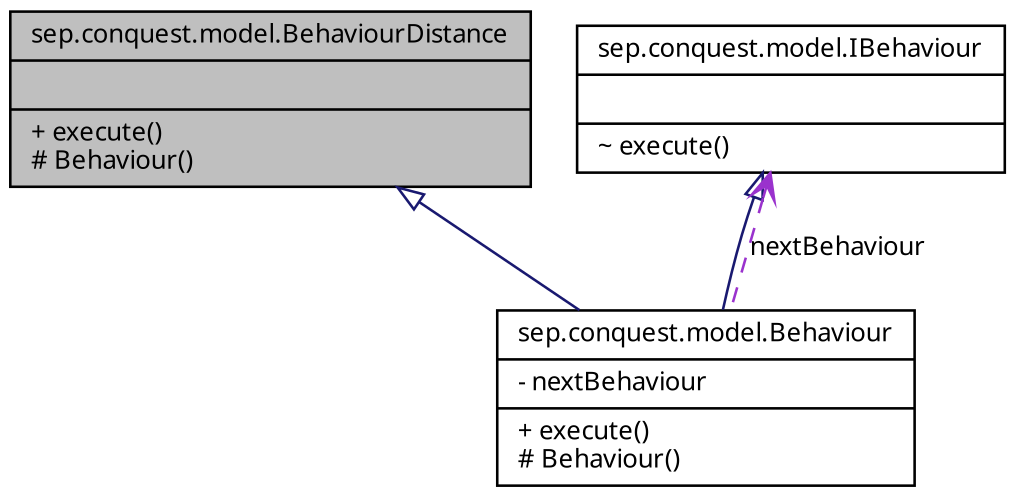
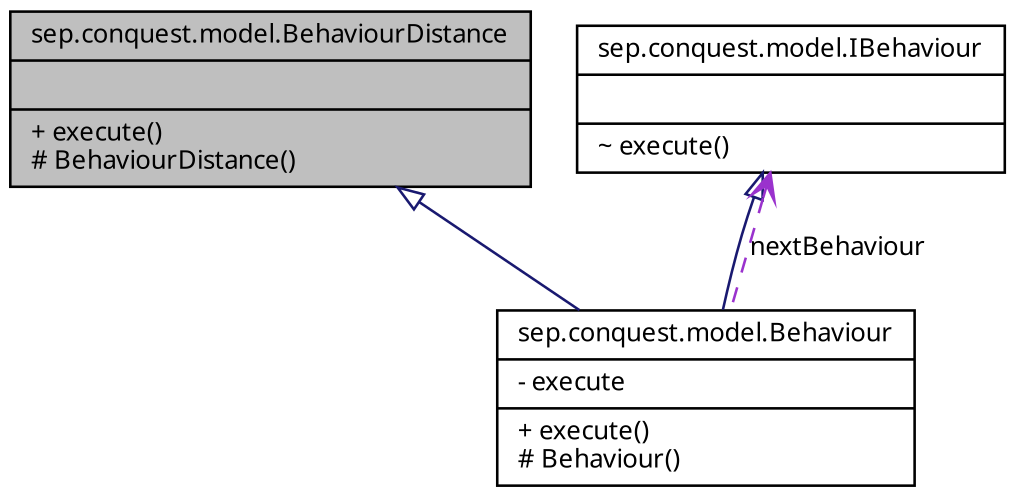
node "sep.conquest.model.BehaviourDistance": text "# Behaviour()" -> "# BehaviourDistance()"
node "sep.conquest.model.Behaviour": text "- nextBehaviour" -> "- execute"
